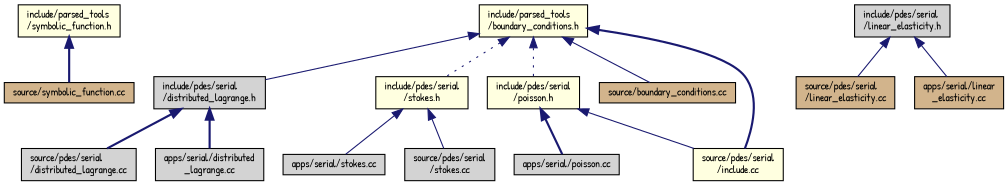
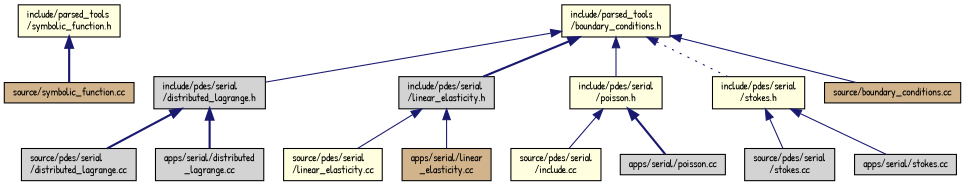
edge "source/pdes/serial /include.cc" -> "include/parsed_tools /boundary_conditions.h": now "include/pdes/serial /linear_elasticity.h" -> "include/parsed_tools /boundary_conditions.h"
edge "include/pdes/serial /poisson.h" -> "include/parsed_tools /boundary_conditions.h": style dotted -> solid
node "source/pdes/serial /linear_elasticity.cc": fillcolor tan -> lightyellow
